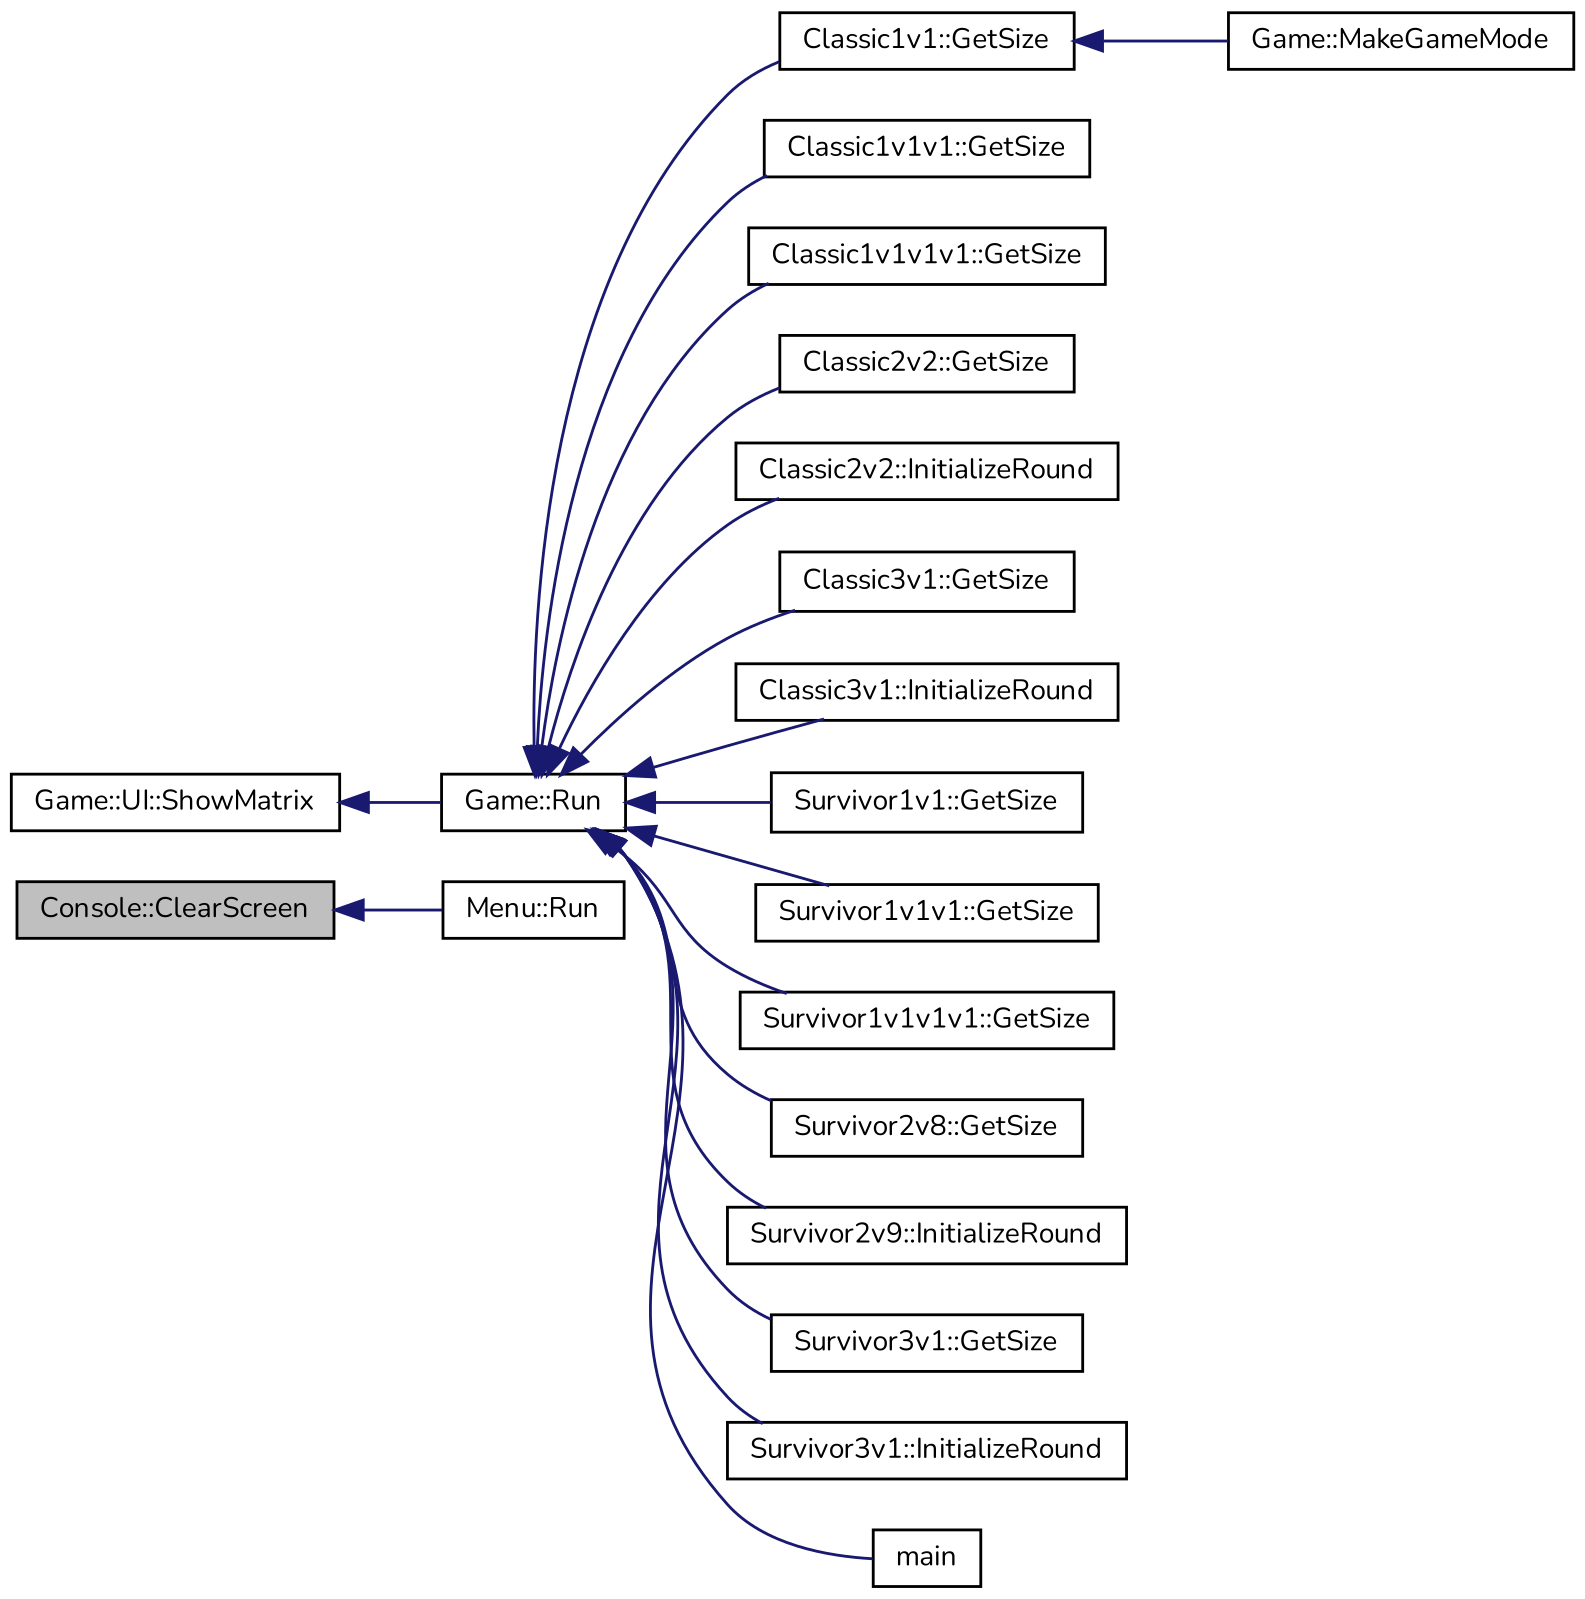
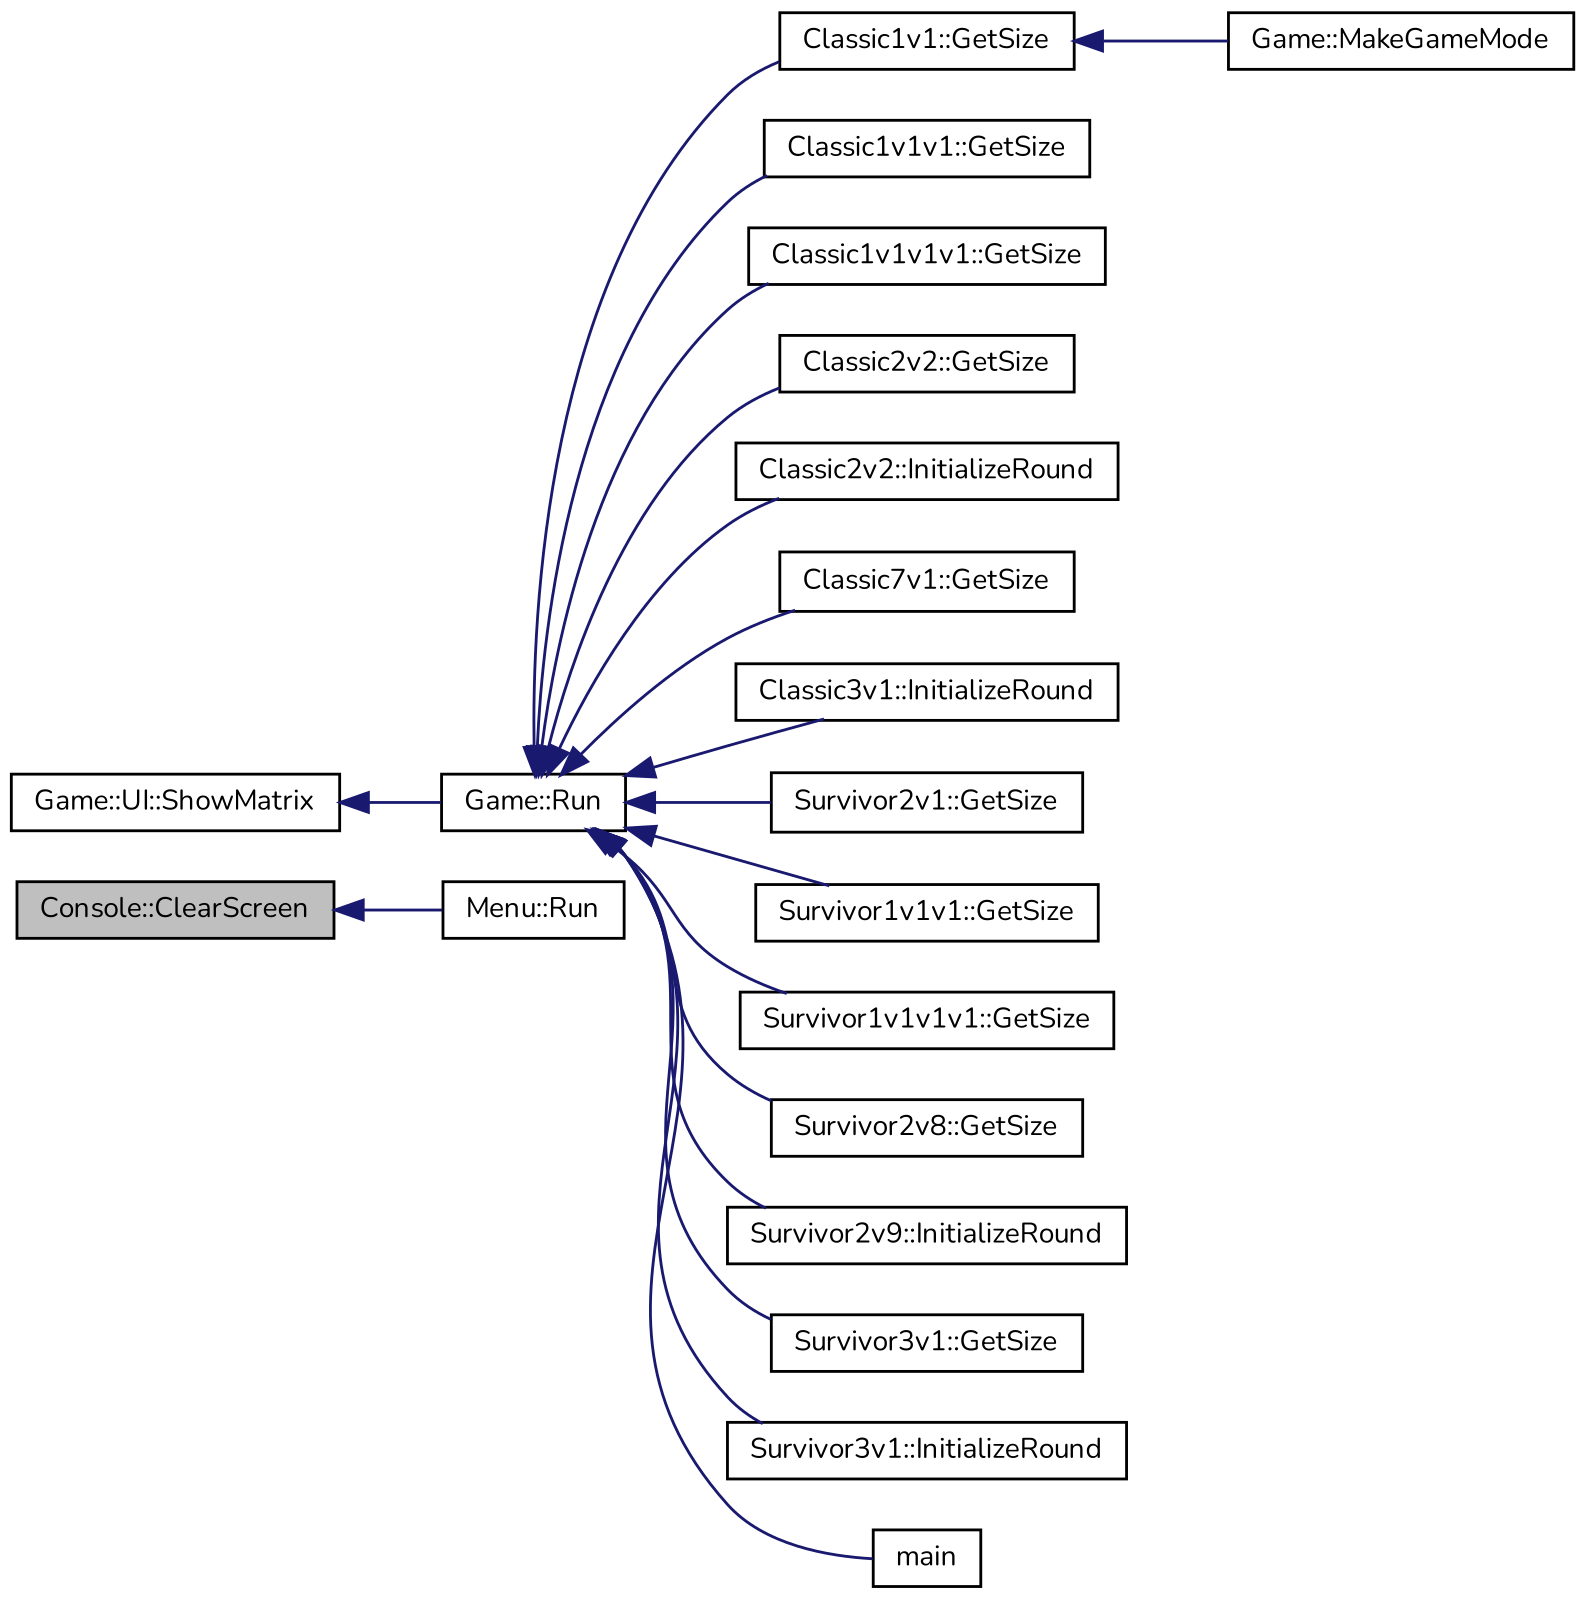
node "Classic3v1::GetSize": label "Classic3v1::GetSize" -> "Classic7v1::GetSize"
node "Survivor1v1::GetSize": label "Survivor1v1::GetSize" -> "Survivor2v1::GetSize"
